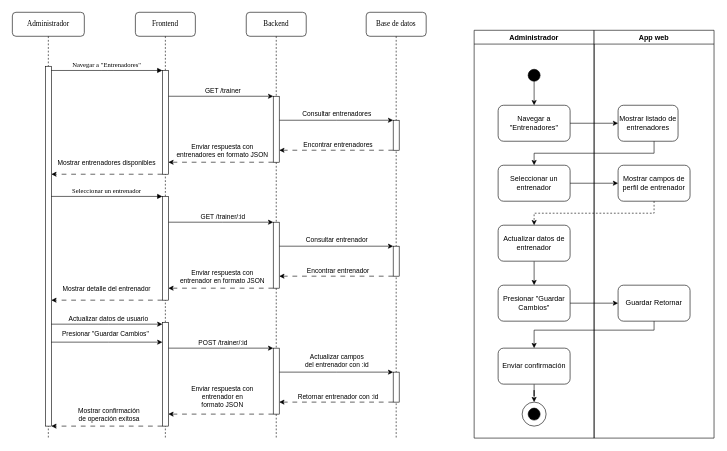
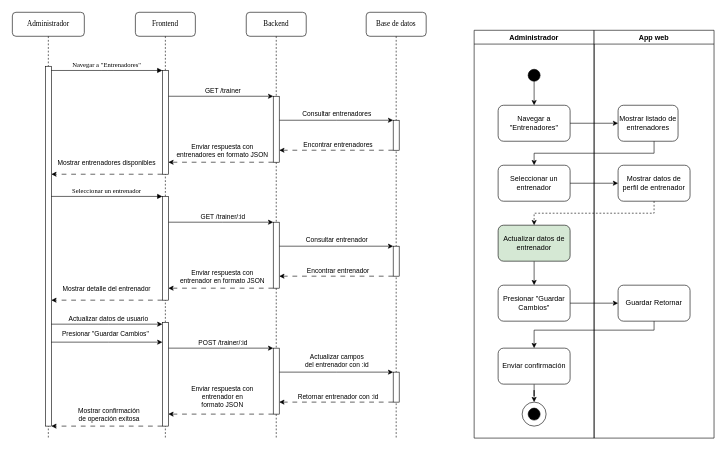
node "Mostrar campos de perfil de entrenador": label "Mostrar campos de perfil de entrenador" -> "Mostrar datos de perfil de entrenador"
node "Actualizar datos de entrenador": fillcolor #ffffff -> #d5e8d4
